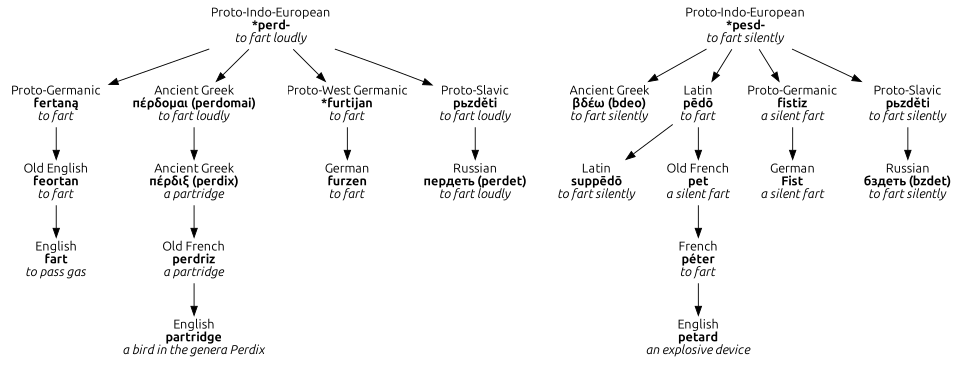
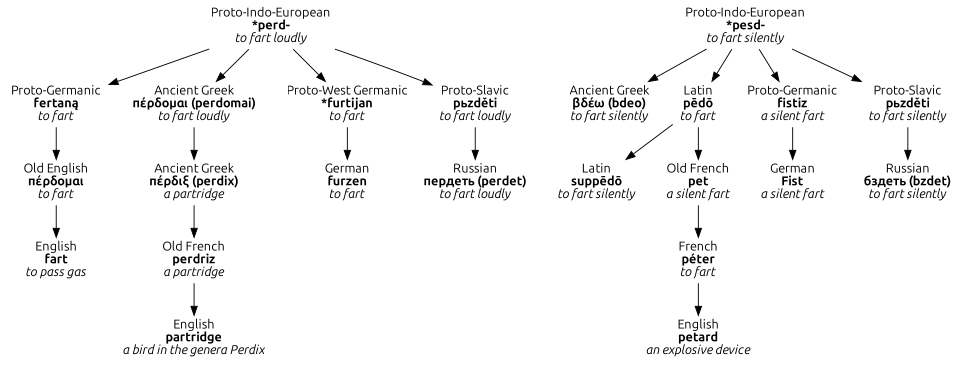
node "Old English": text "feortan" -> "πέρδομαι"
